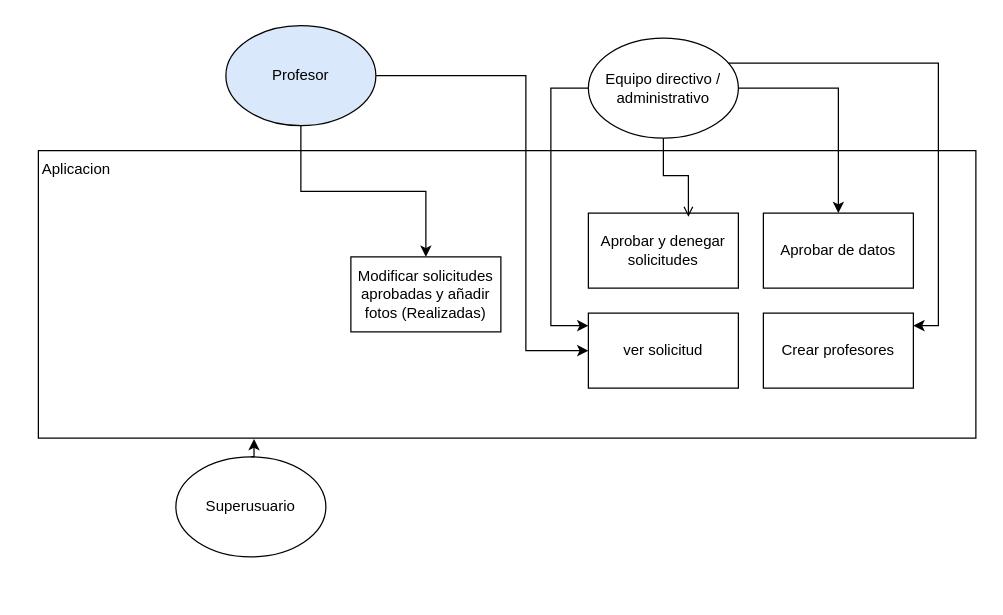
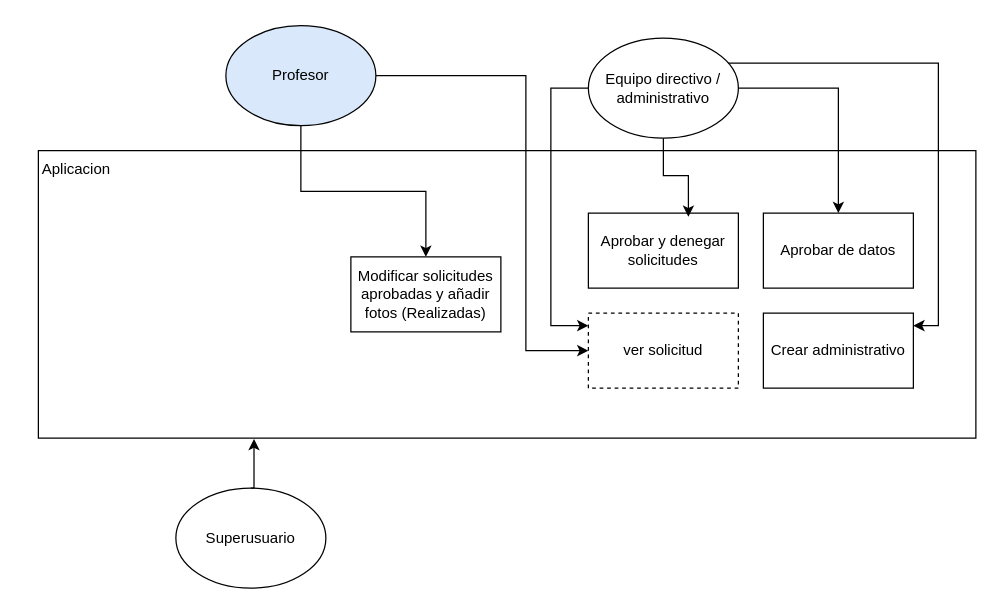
edge "Equipo directivo / administrativo" -> "Aprobar y denegar solicitudes": arrowhead open -> classic
node "ver solicitud": style solid -> dashed
node "Crear profesores": label "Crear profesores" -> "Crear administrativo"
node "Superusuario": moved (251, 507) -> (251, 538)
